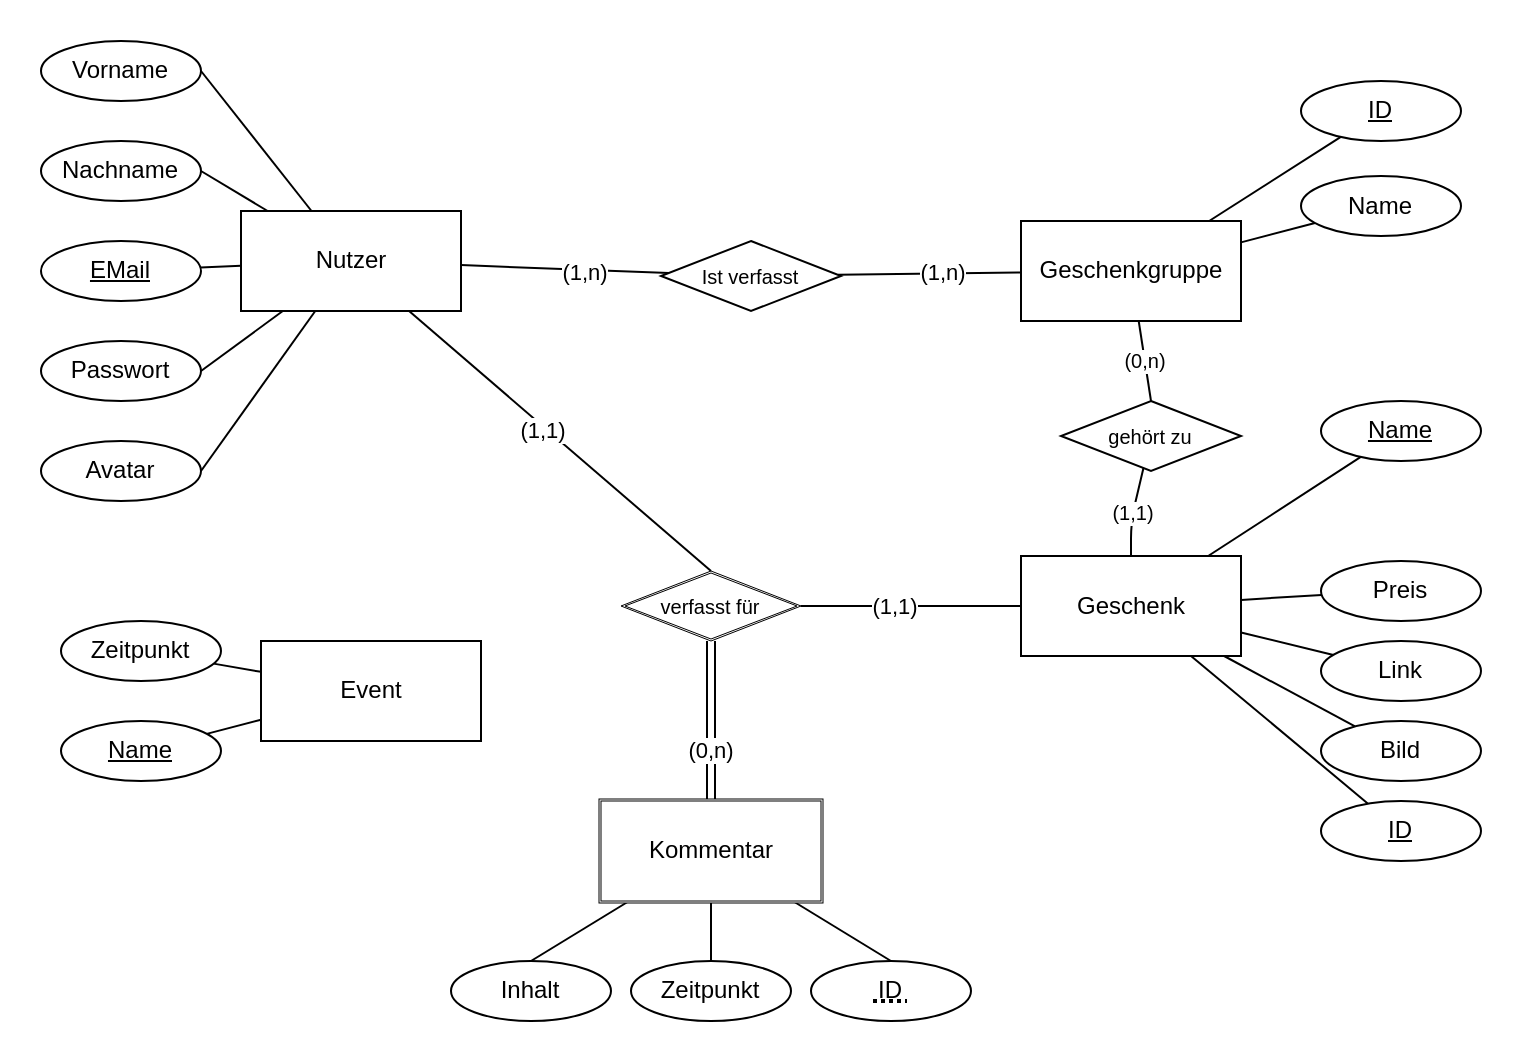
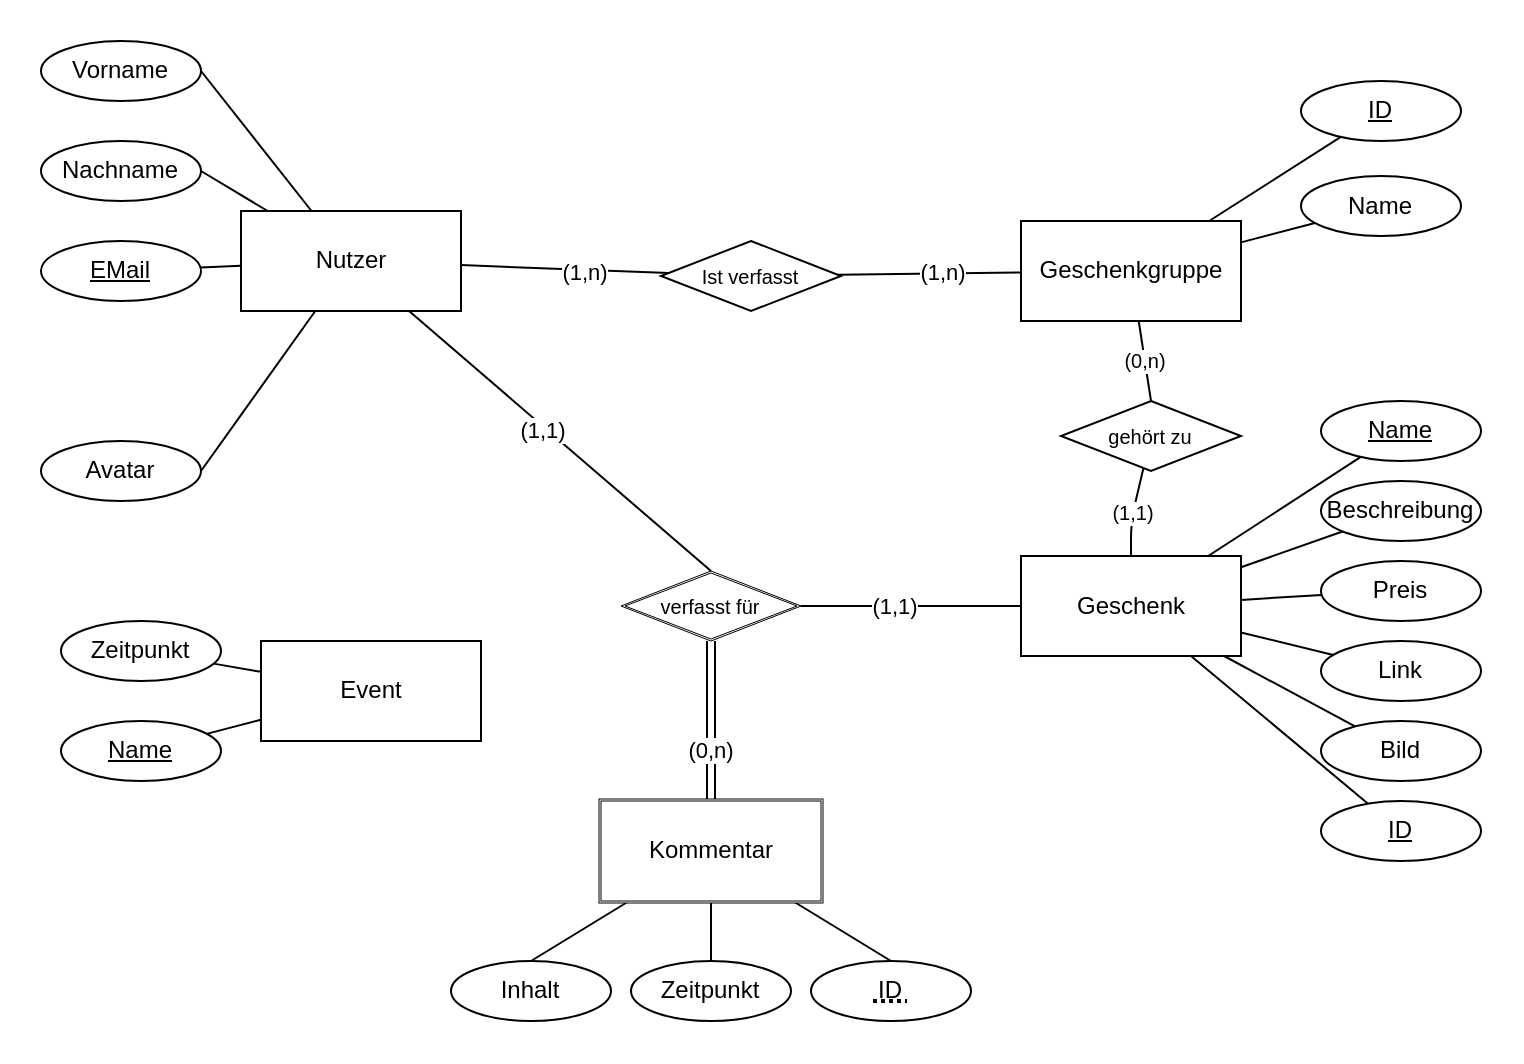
edge "Nutzer" -- "Passwort": removed
node "Passwort": removed
node "Beschreibung": added
edge "Beschreibung" -- "Geschenk": added
